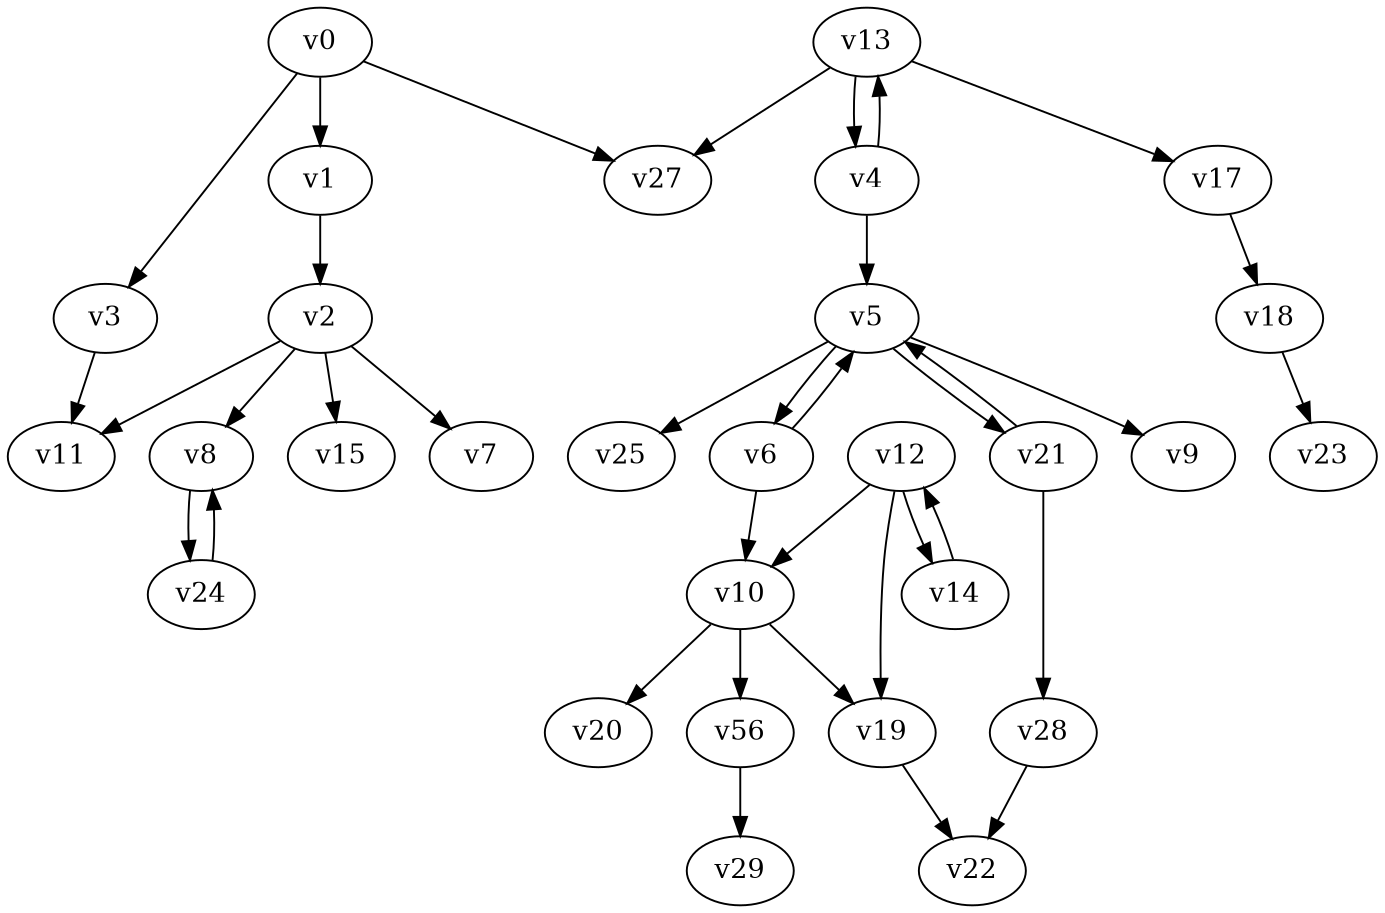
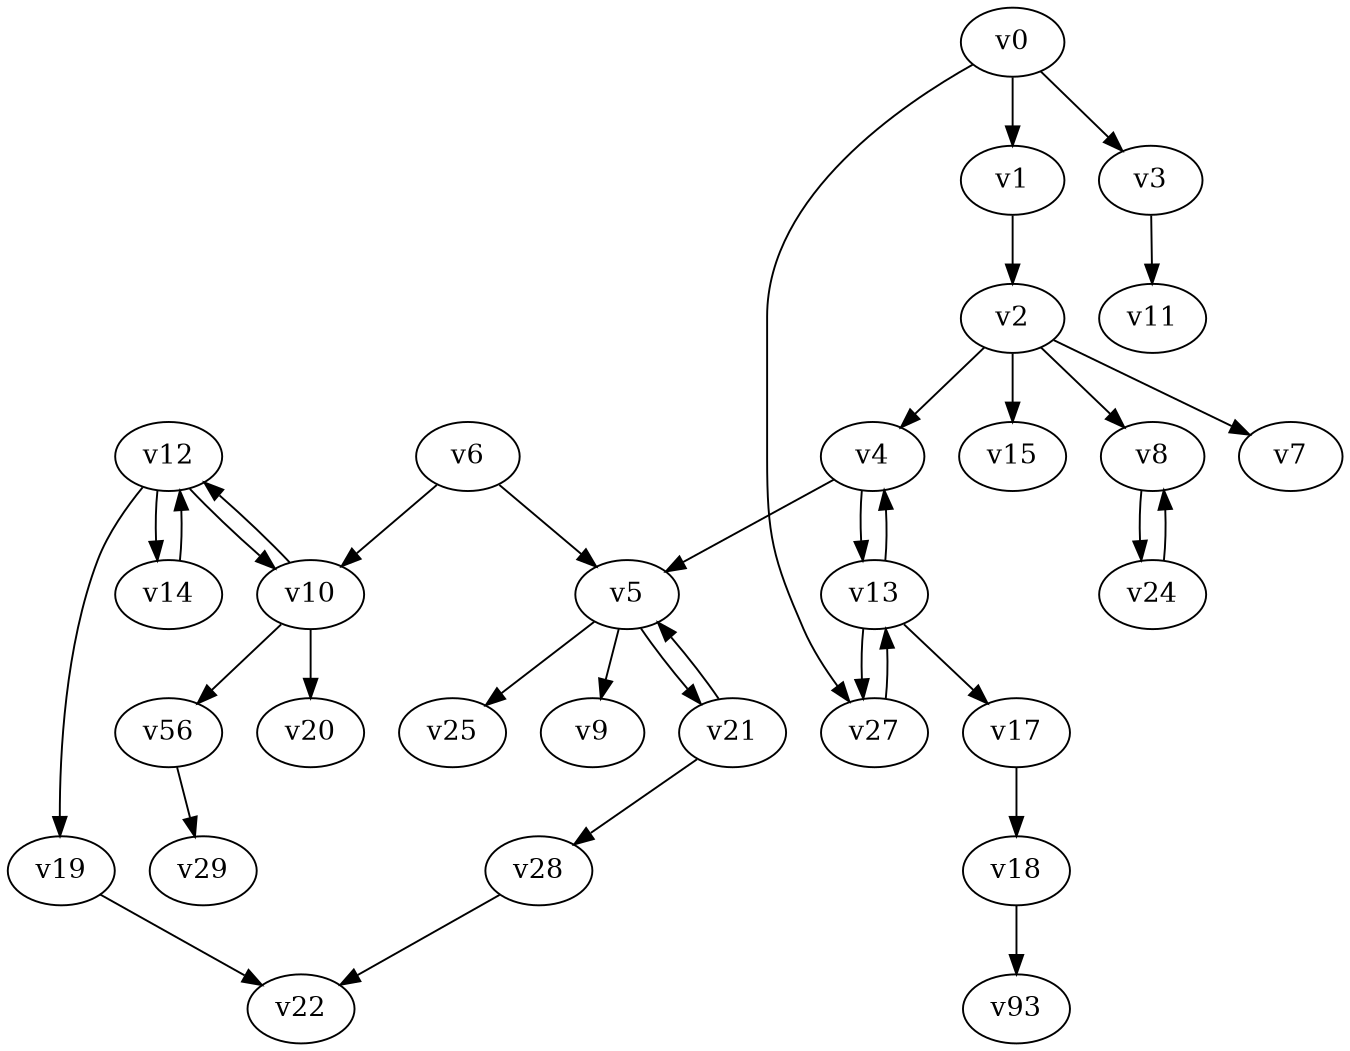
edge "v5" -> "v6": removed
edge "v2" -> "v11": now "v2" -> "v4"
node "v23": label "v23" -> "v93"
edge "v10" -> "v19": now "v10" -> "v12"
edge "v27" -> "v13": added
